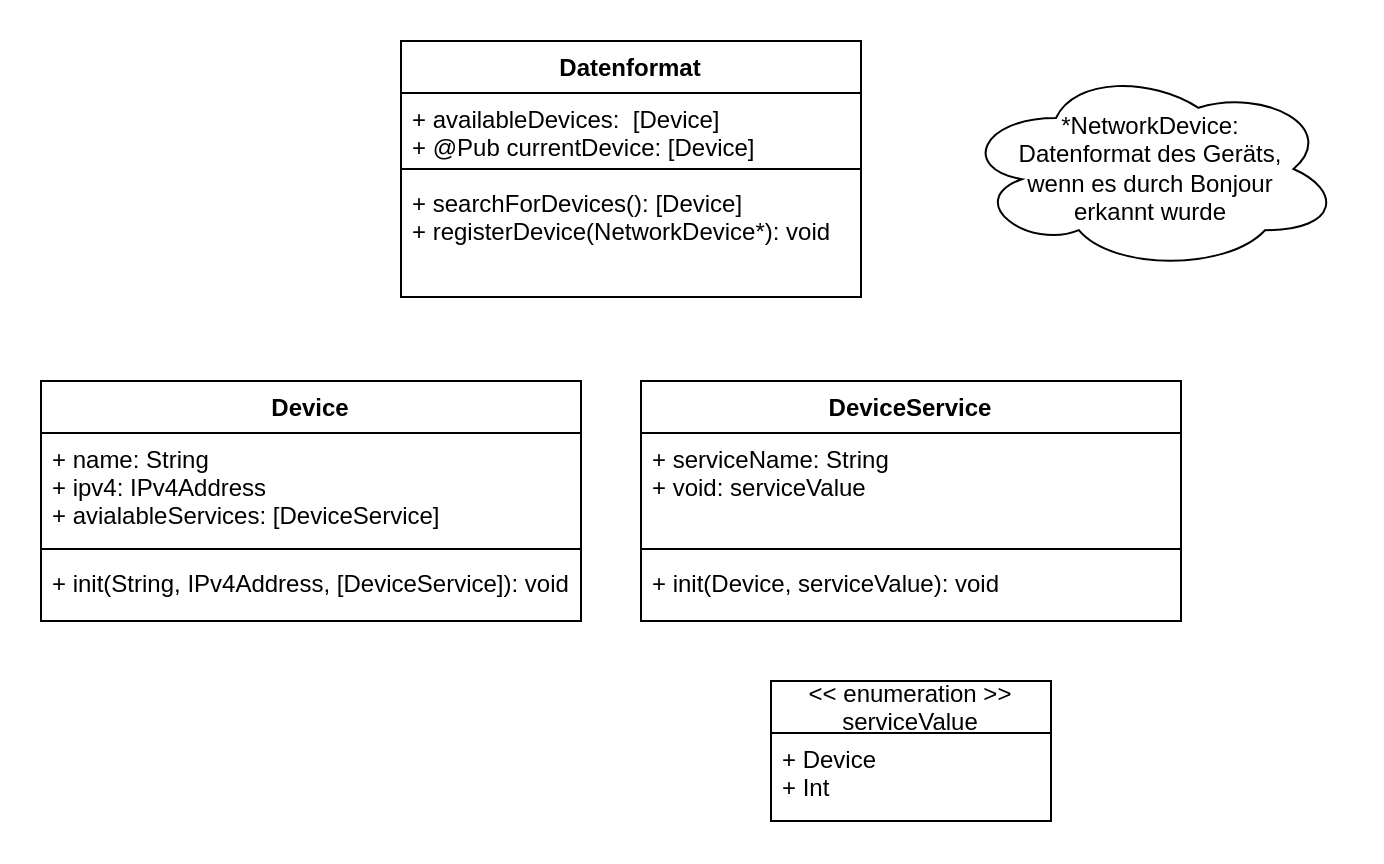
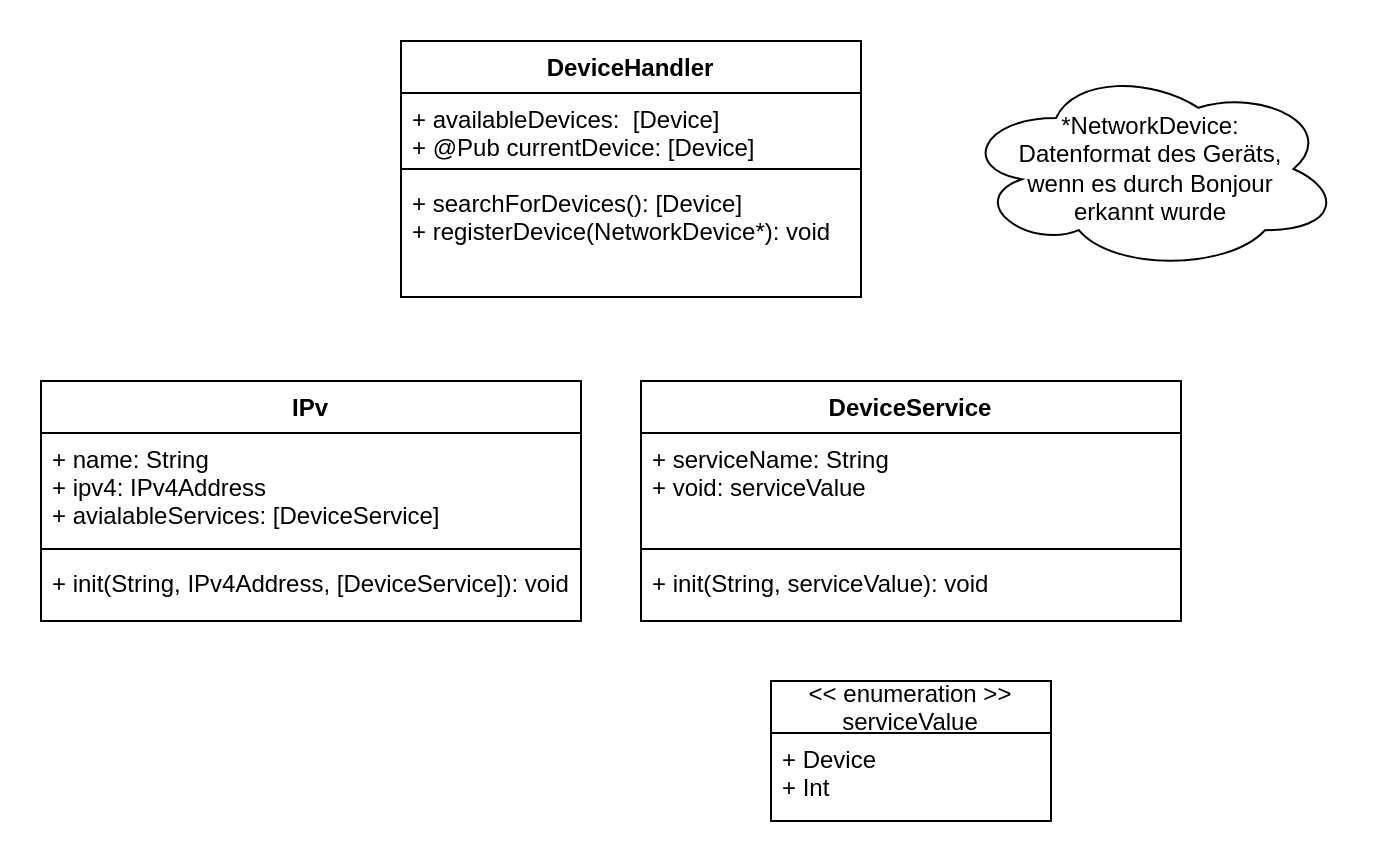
node "Datenformat": label "Datenformat" -> "DeviceHandler"
node "Device": label "Device" -> "IPv"
node "+ init(Device, serviceValue): void": label "+ init(Device, serviceValue): void" -> "+ init(String, serviceValue): void"
